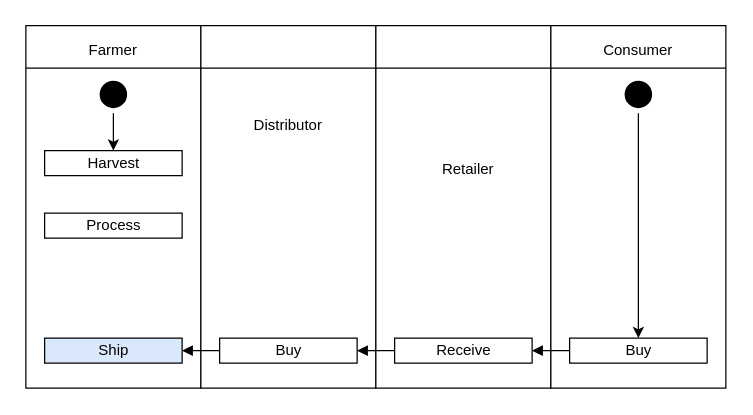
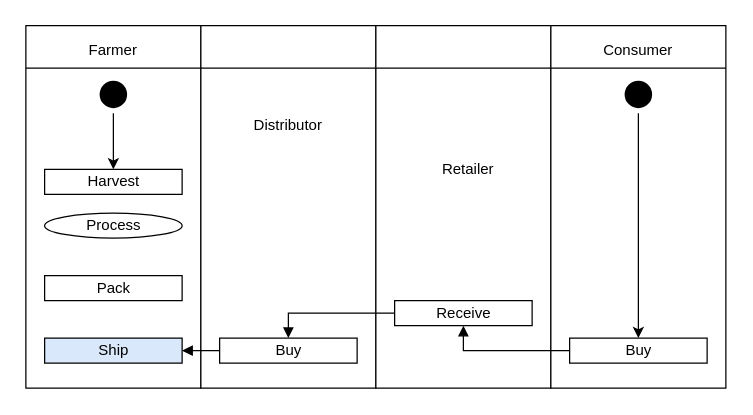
node "Harvest": moved (113, 163) -> (113, 182)
node "Process": shape rectangle -> ellipse
node "Pack": added
node "Receive": moved (463, 351) -> (463, 313)
